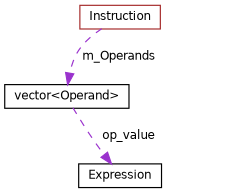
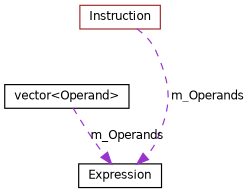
edge "Instruction" -> "vector<Operand>": now "Instruction" -> "Expression"
edge "vector<Operand>" -> "Expression": label "  op_value" -> " m_Operands"
